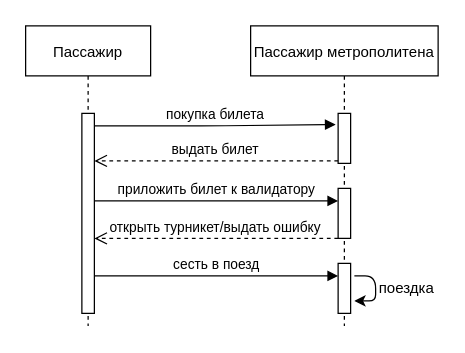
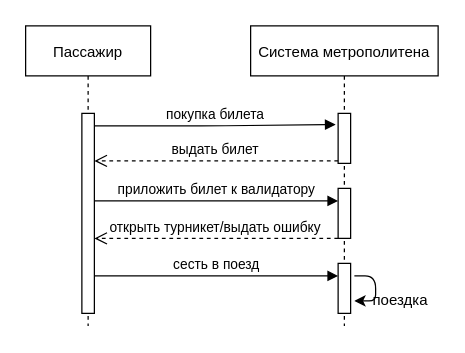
node "Пассажир метрополитена": label "Пассажир метрополитена" -> "Система метрополитена"
node "поездка": moved (407, 288) -> (401, 301)
